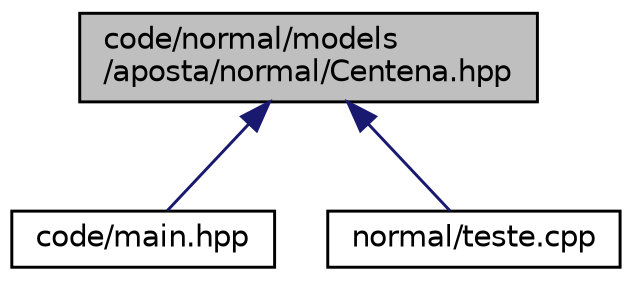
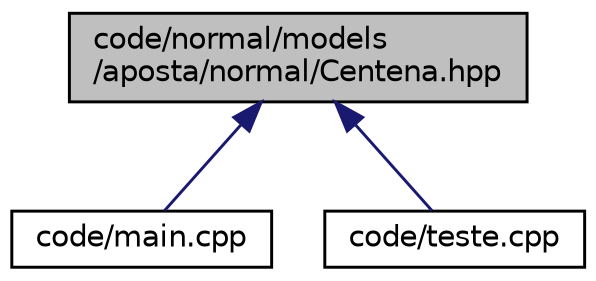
node "code/main.hpp": label "code/main.hpp" -> "code/main.cpp"
node "normal/teste.cpp": label "normal/teste.cpp" -> "code/teste.cpp"
